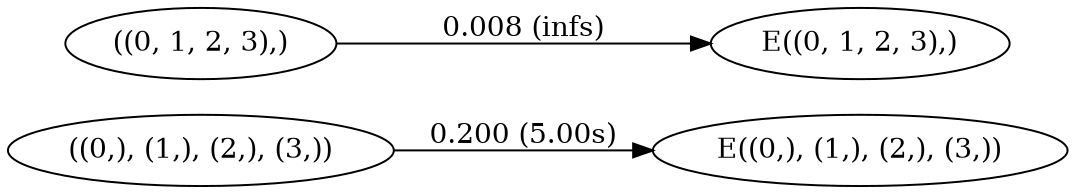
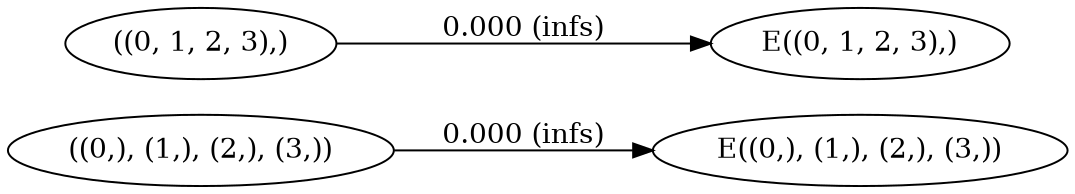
edge "((0, 1, 2, 3),)" -> "E((0, 1, 2, 3),)": label "0.008 (infs)" -> "0.000 (infs)"
edge "((0,), (1,), (2,), (3,))" -> "E((0,), (1,), (2,), (3,))": label "0.200 (5.00s)" -> "0.000 (infs)"
